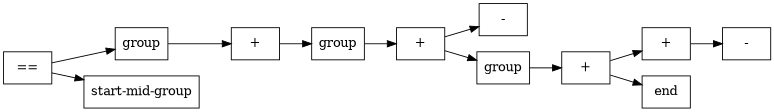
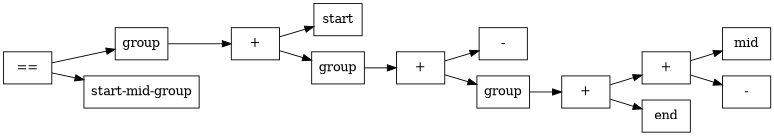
node "start": added
node "mid": added
